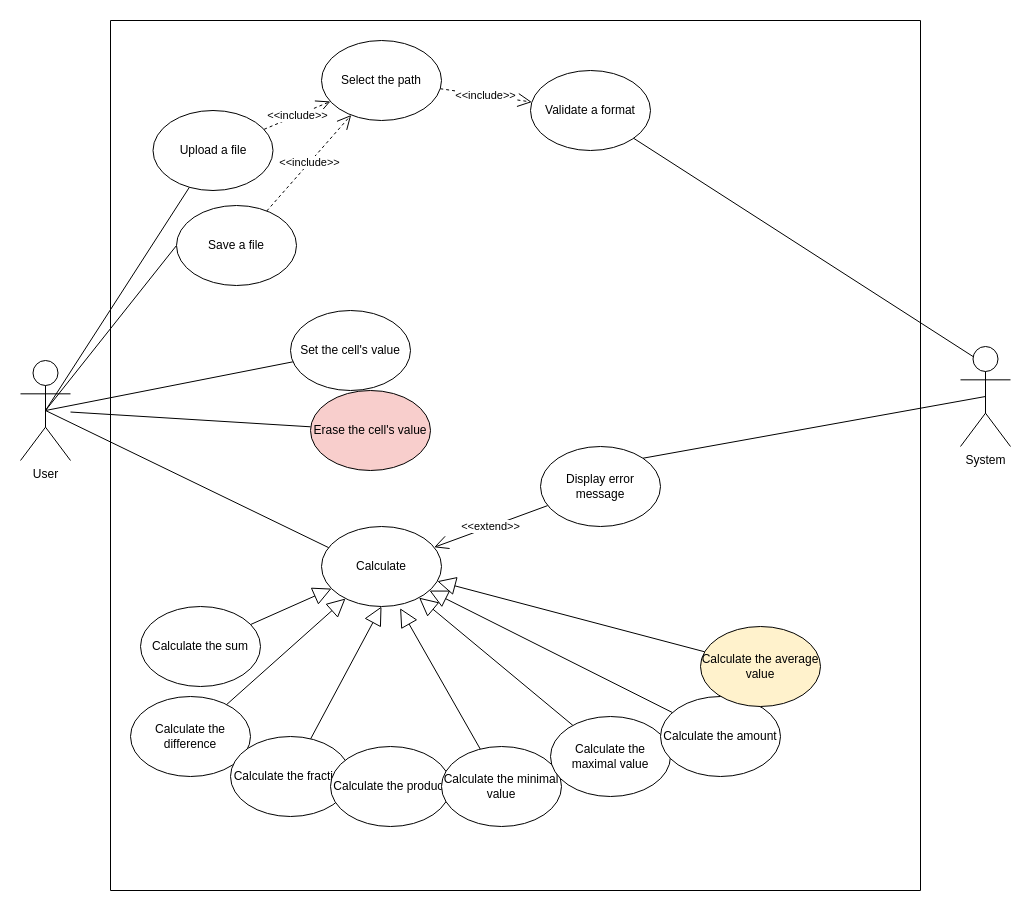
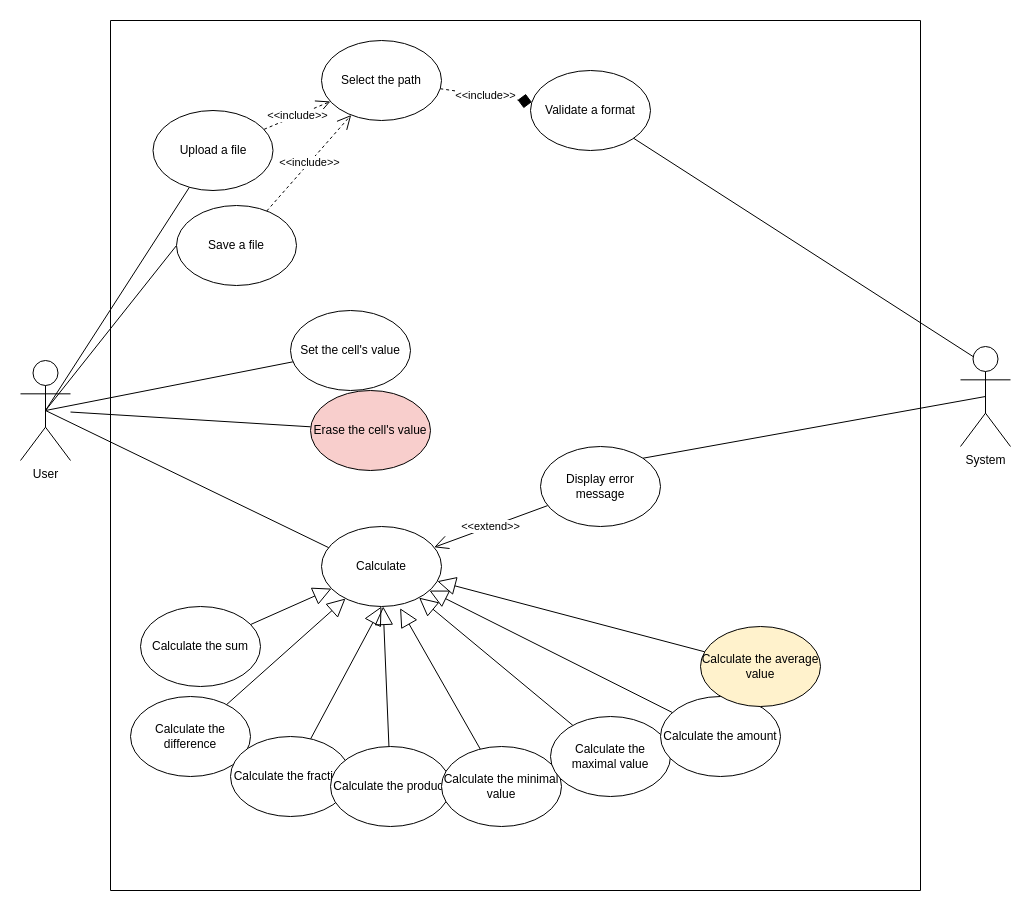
edge "Select the path" -> "Validate a format": arrowhead open -> diamond
edge "Calculate the product" -> "Calculate": added
